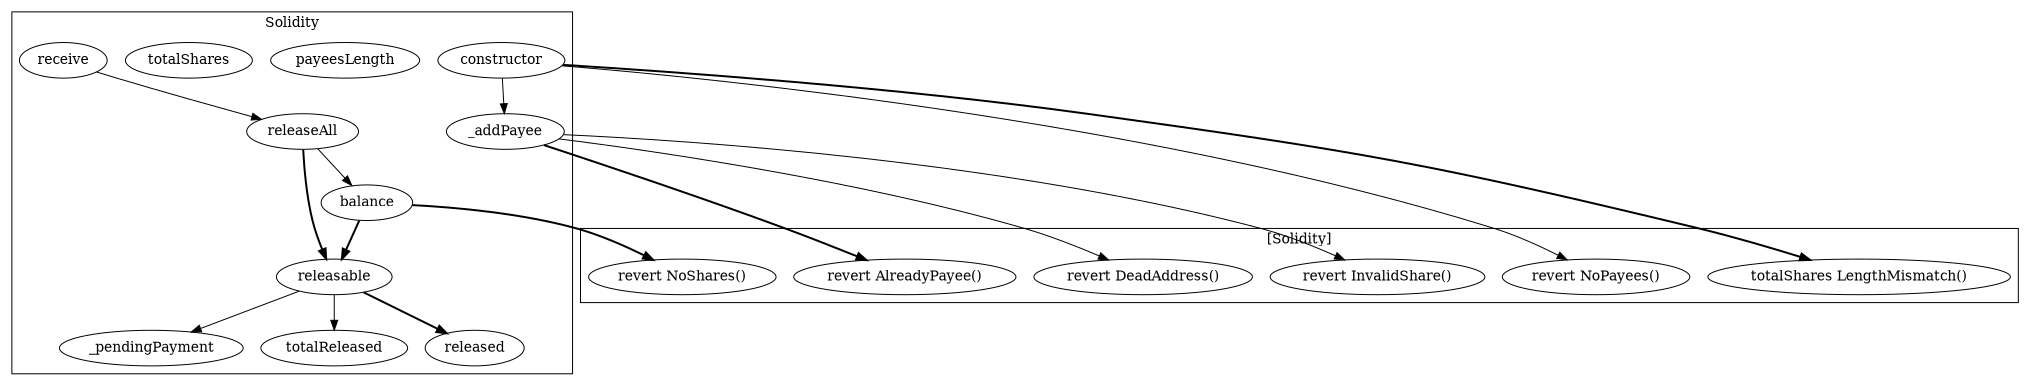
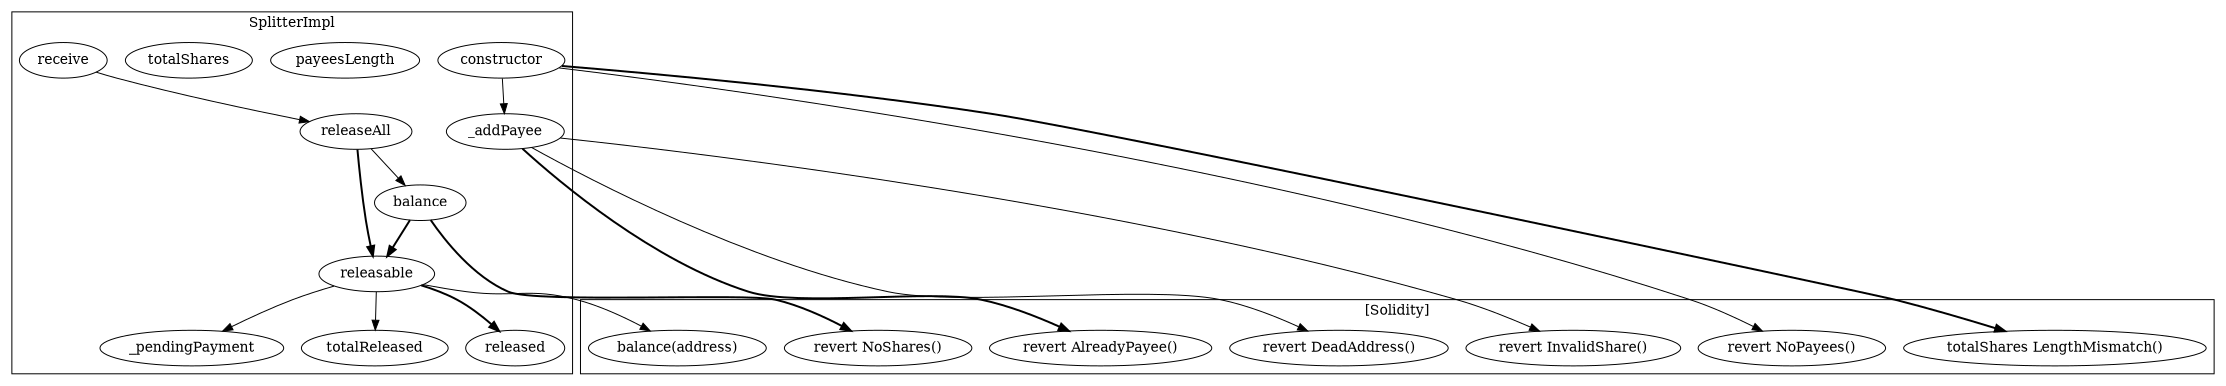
cluster "Solidity": label "Solidity" -> "SplitterImpl"
node "balance(address)": added
